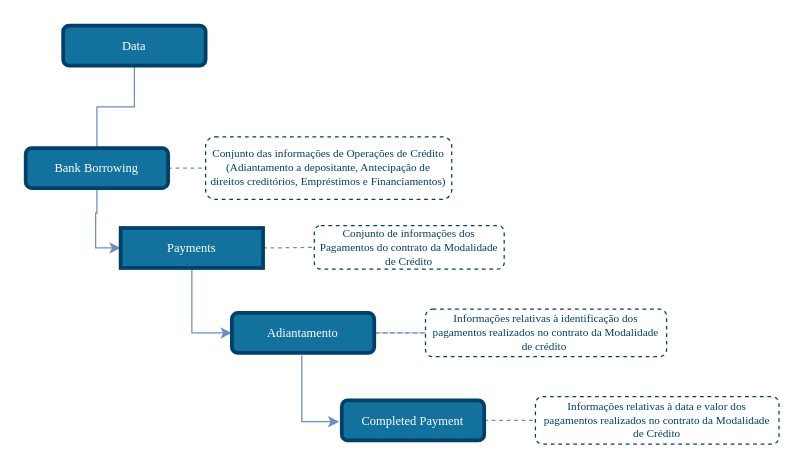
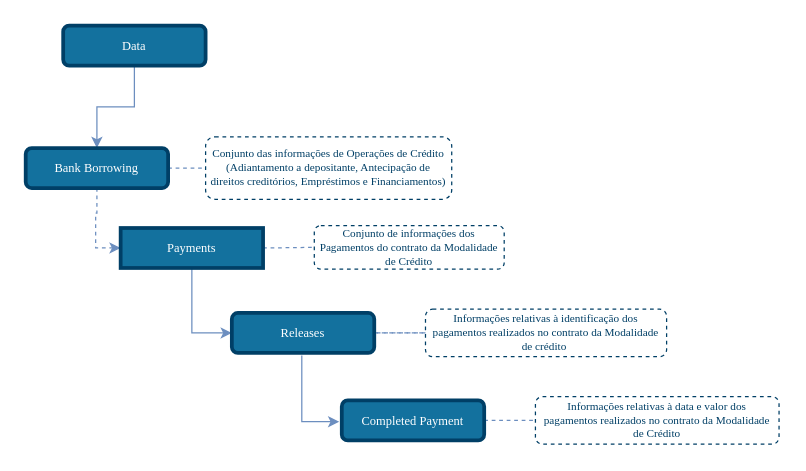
edge "Data" -- "Bank Borrowing": arrowhead none -> classic
edge "Bank Borrowing" -> "Payments": style solid -> dashed
node "Adiantamento": label "Adiantamento" -> "Releases"
